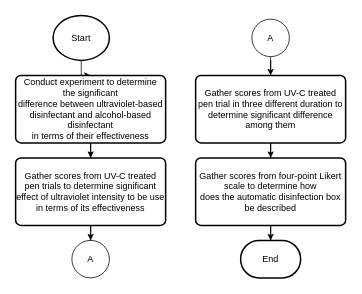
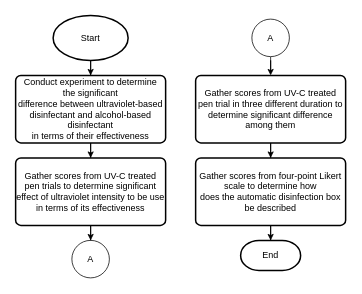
node "Start": size 56x45 -> 75x45
node "End": size 60x38 -> 60x30
